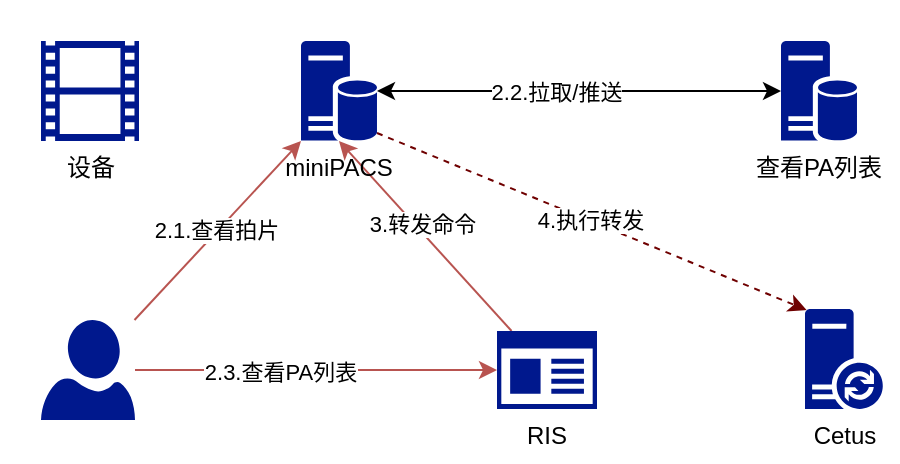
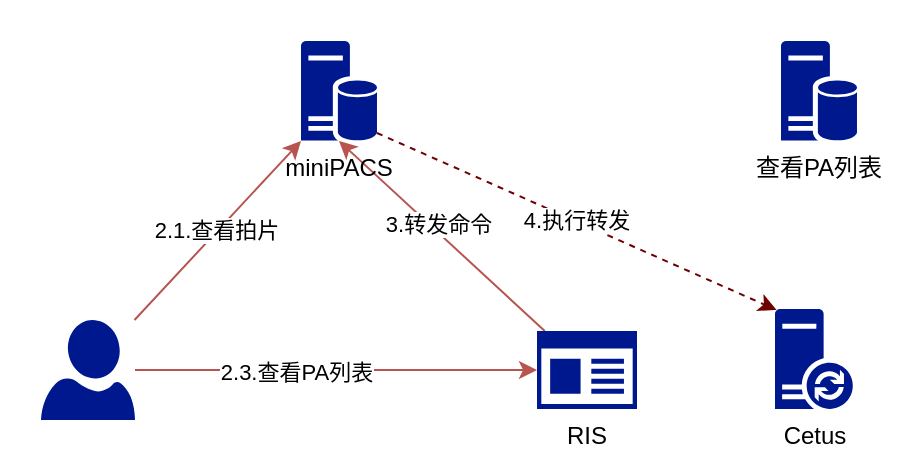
node "设备": removed
edge "miniPACS" -- "查看PA列表": removed, label "2.2.拉取/推送"
node "Cetus": moved (844, 359) -> (814, 359)
node "RIS": moved (547, 370) -> (587, 370)
